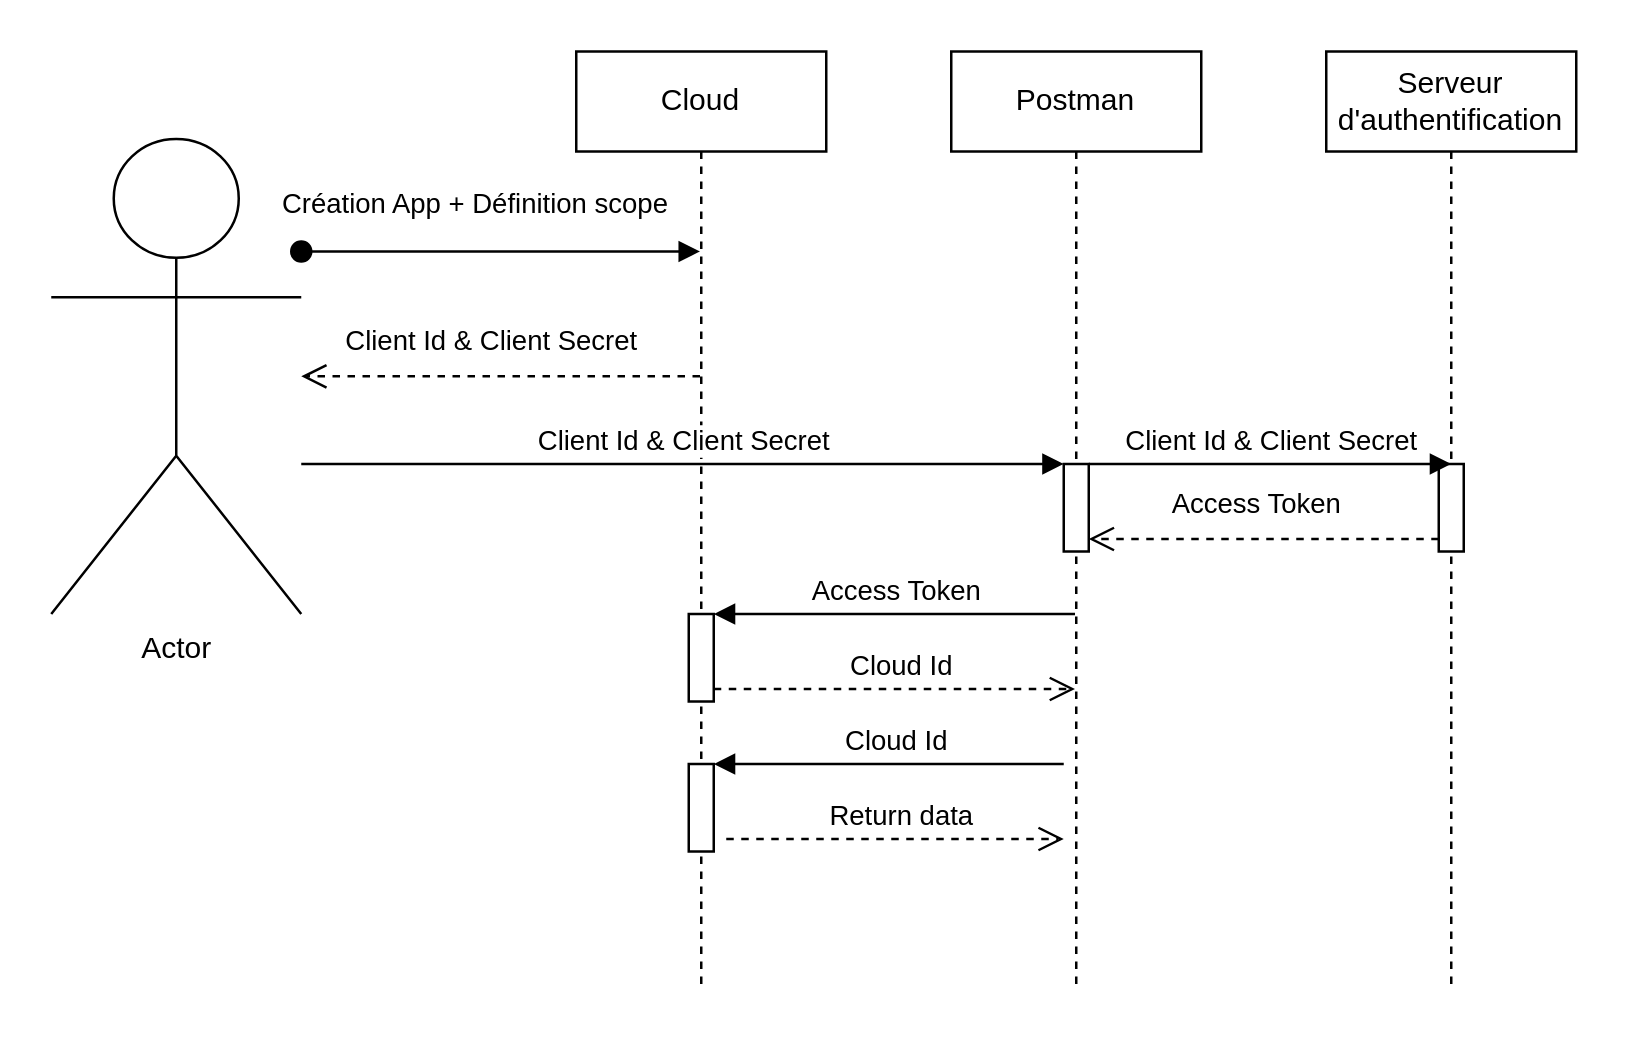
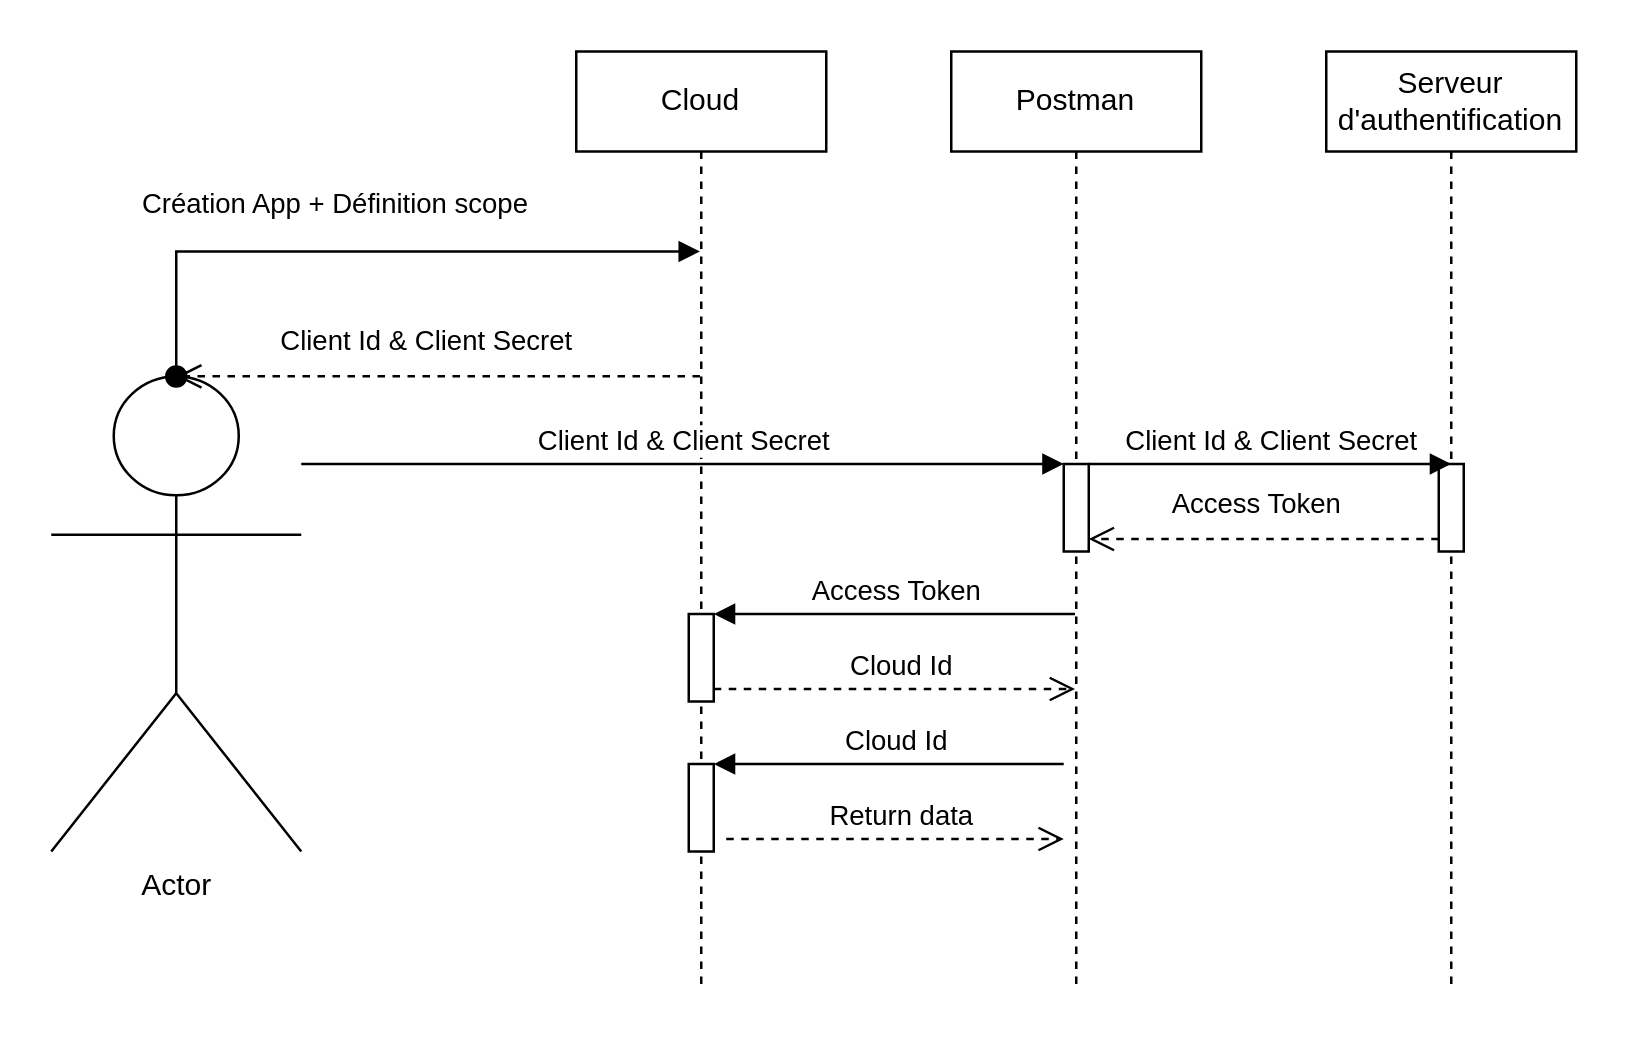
node "Actor": moved (176, 376) -> (176, 614)
